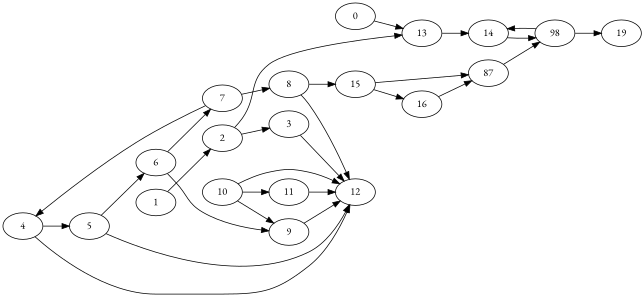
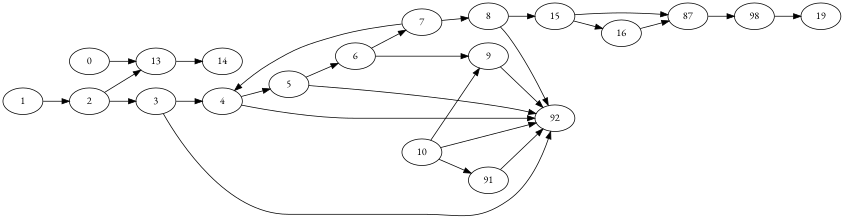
edge "98" -> "14": removed
edge "14" -> "98": removed
edge "3" -> "4": added
node "11": label "11" -> "91"
node "12": label "12" -> "92"
